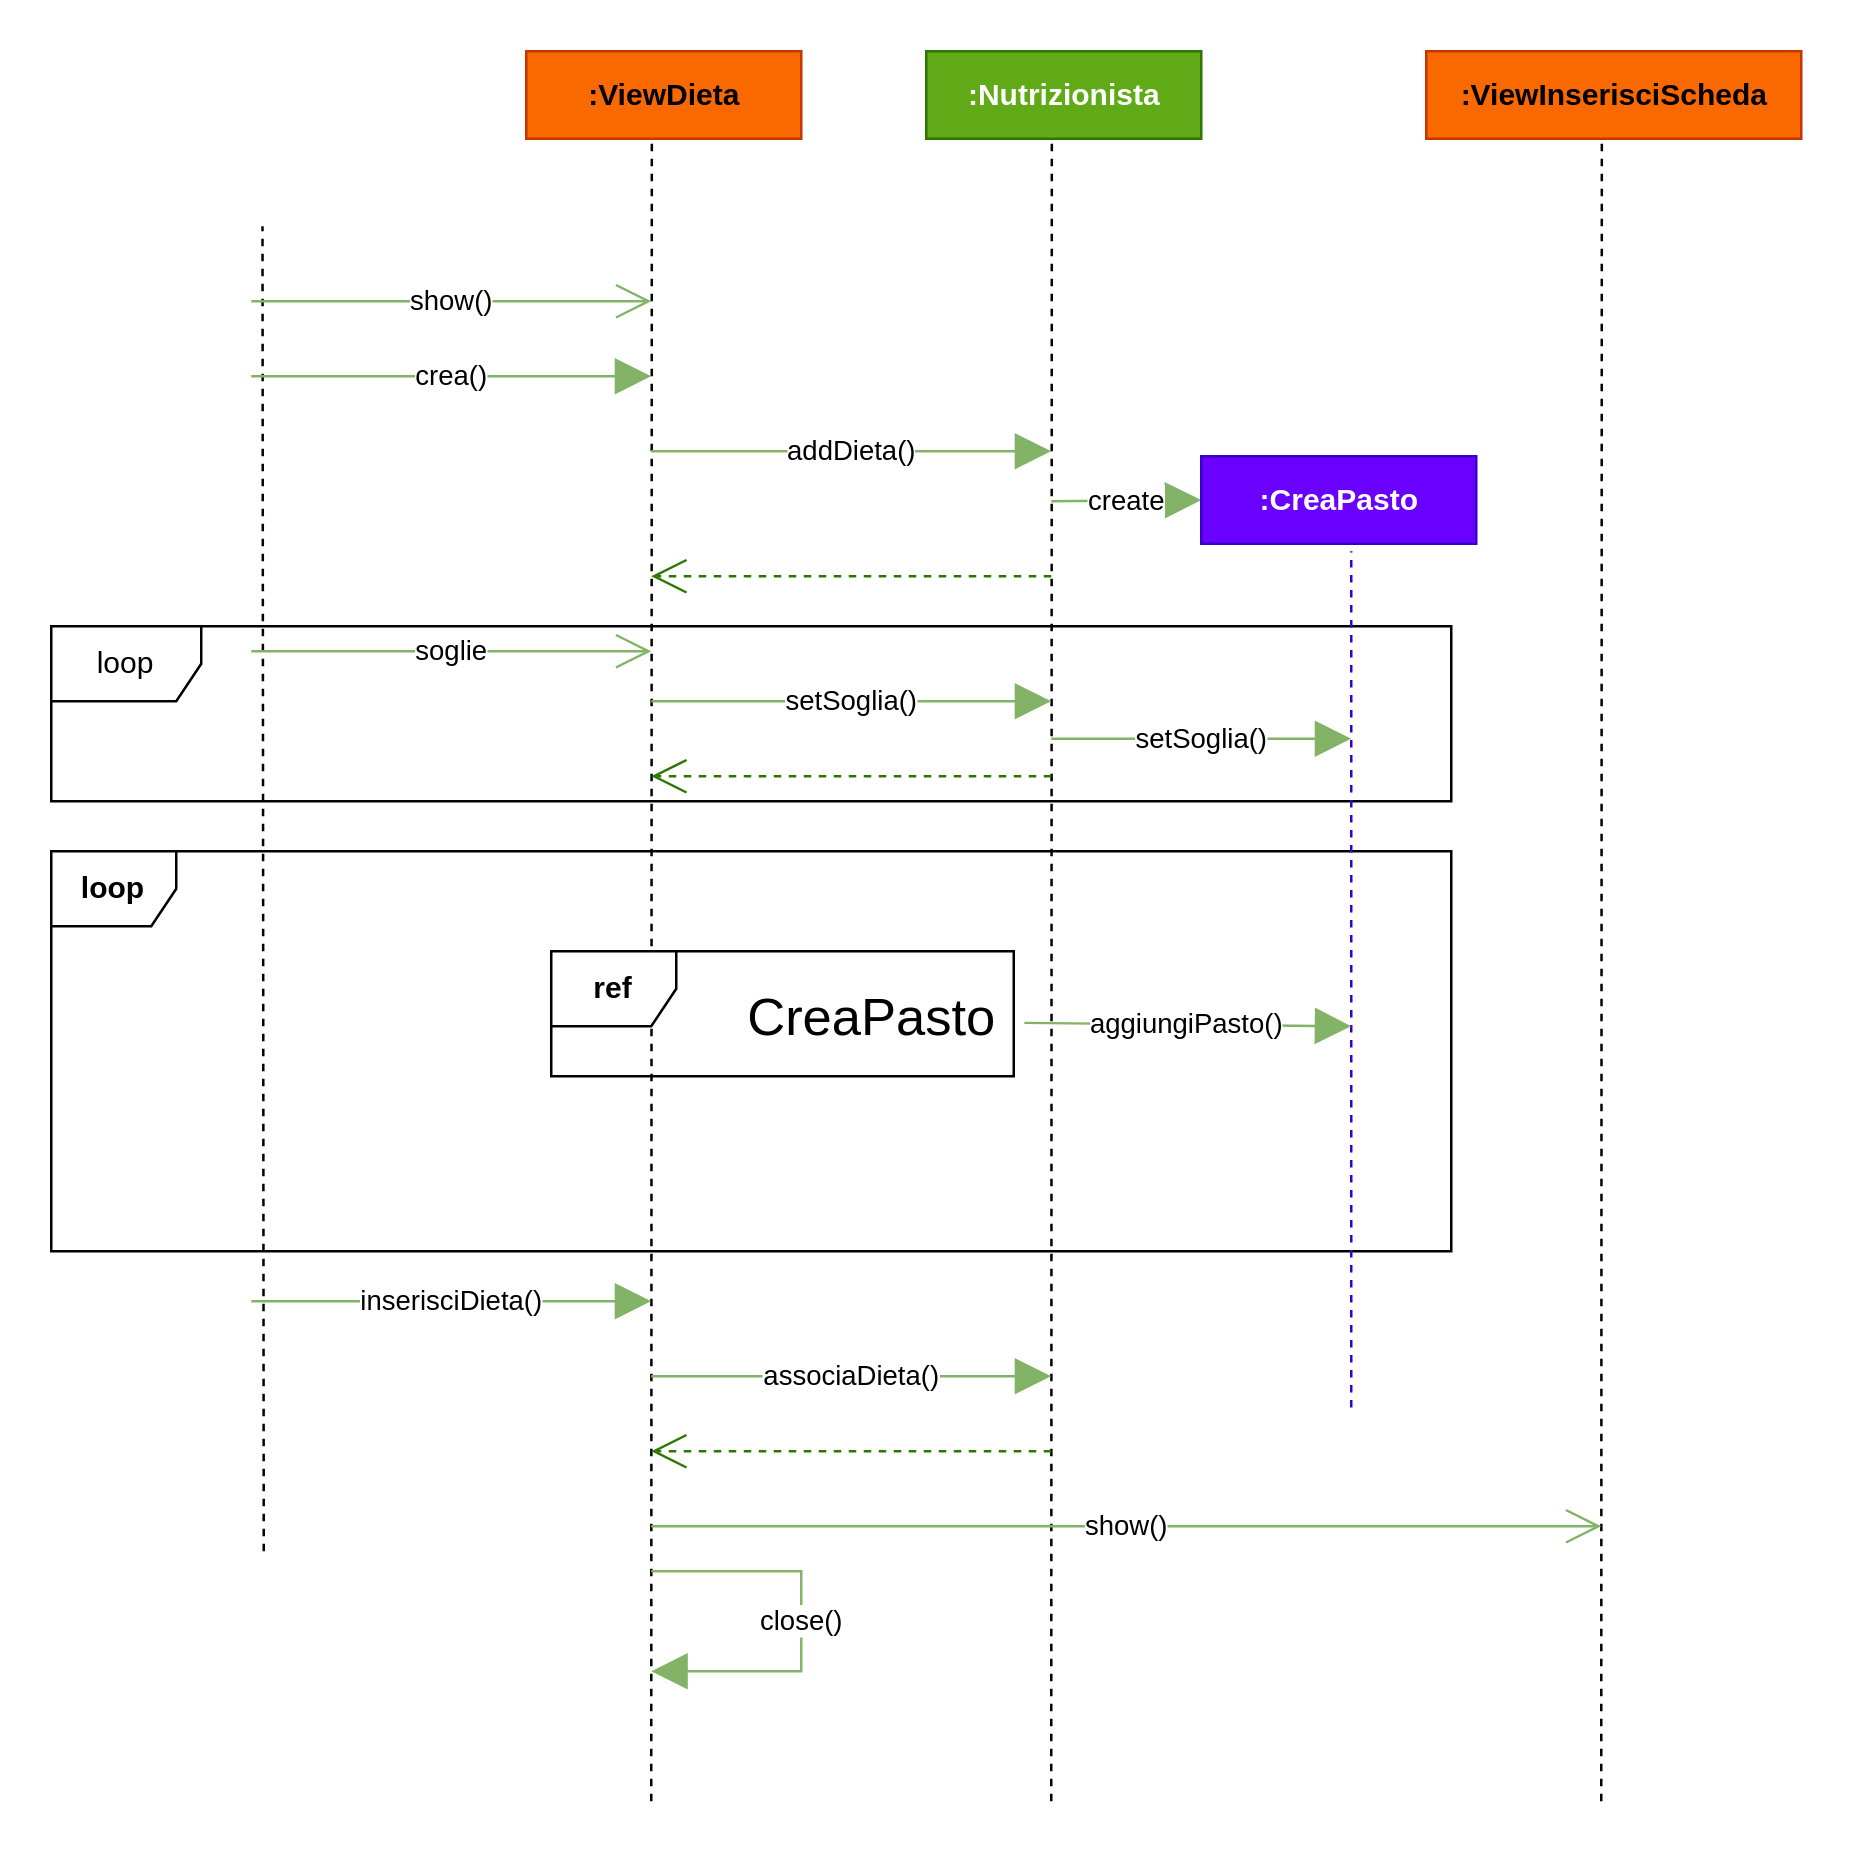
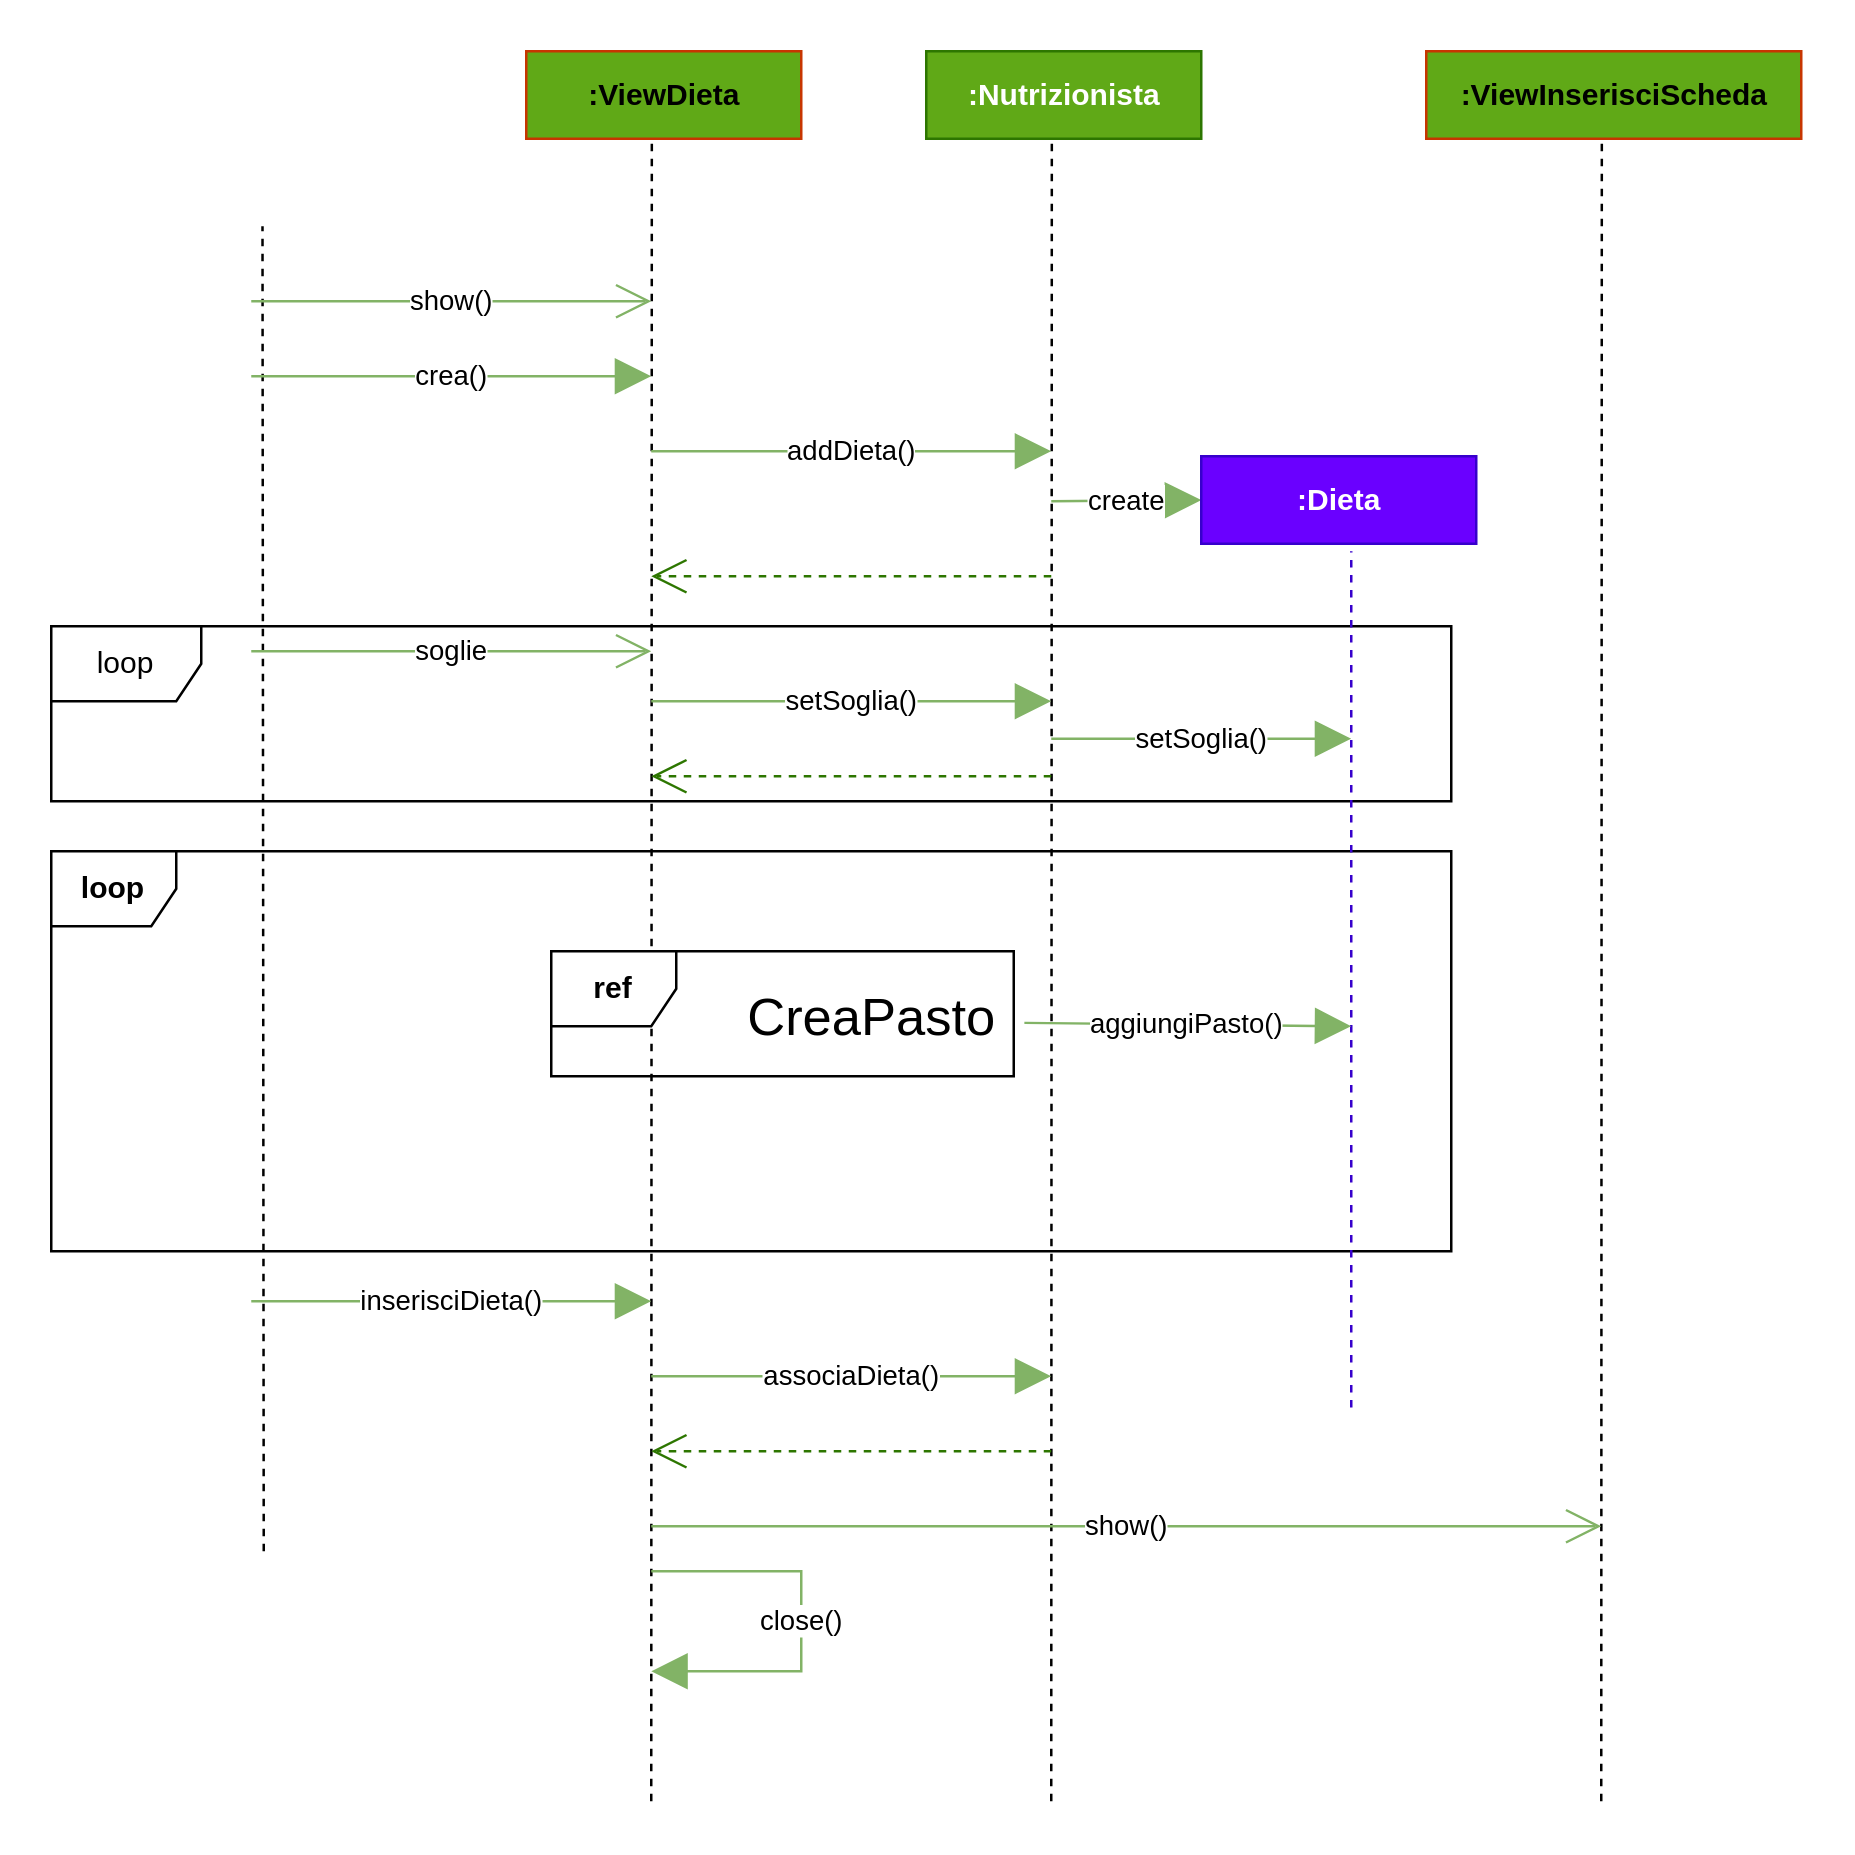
node ":ViewDieta": fillcolor #fa6800 -> #60a917
node ":ViewInserisciScheda": fillcolor #fa6800 -> #60a917
node ":CreaPasto": label ":CreaPasto" -> ":Dieta"
